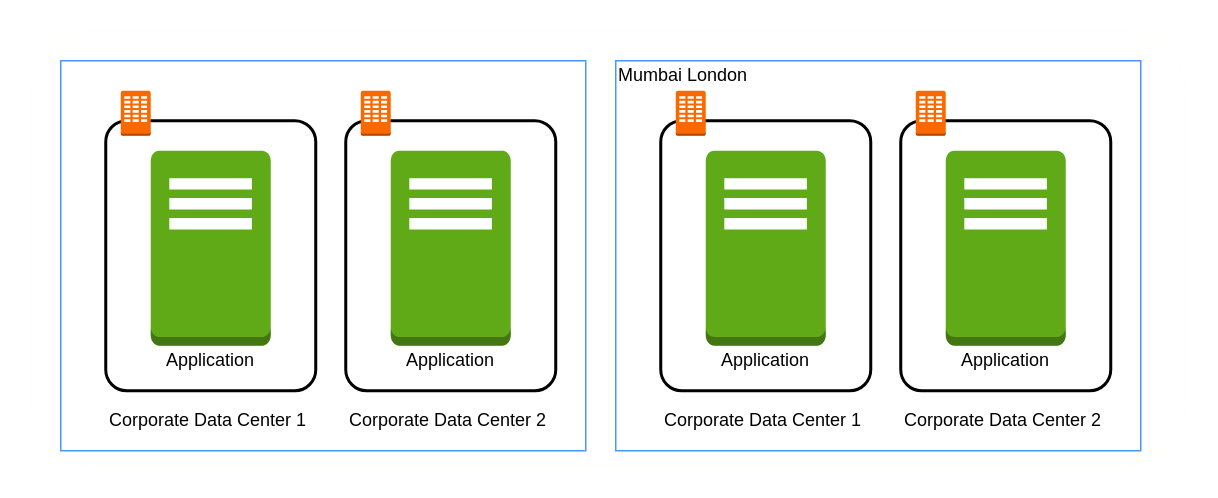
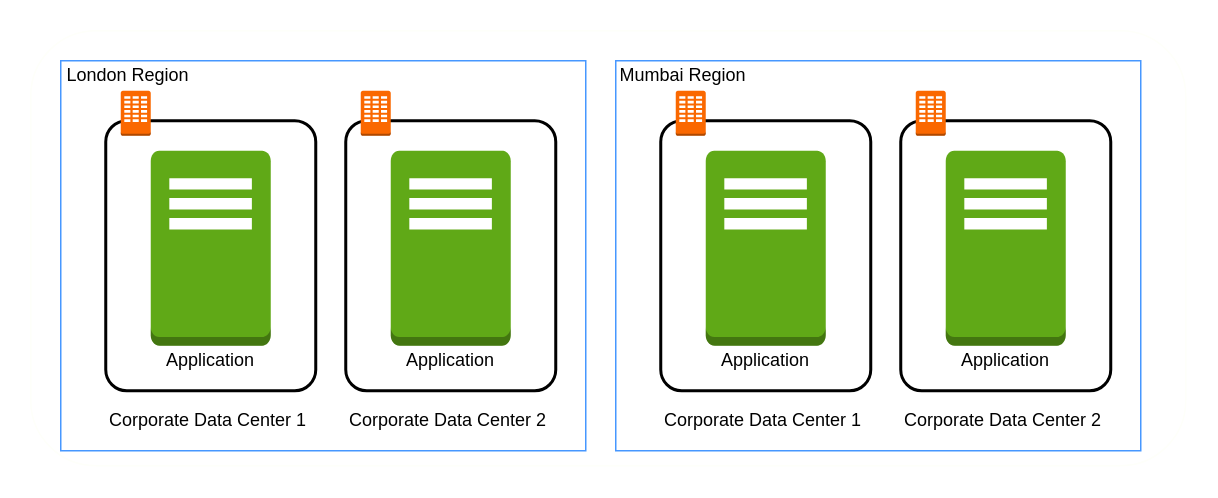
node "London Region": added
node "Mumbai London": label "Mumbai London" -> "Mumbai Region"
